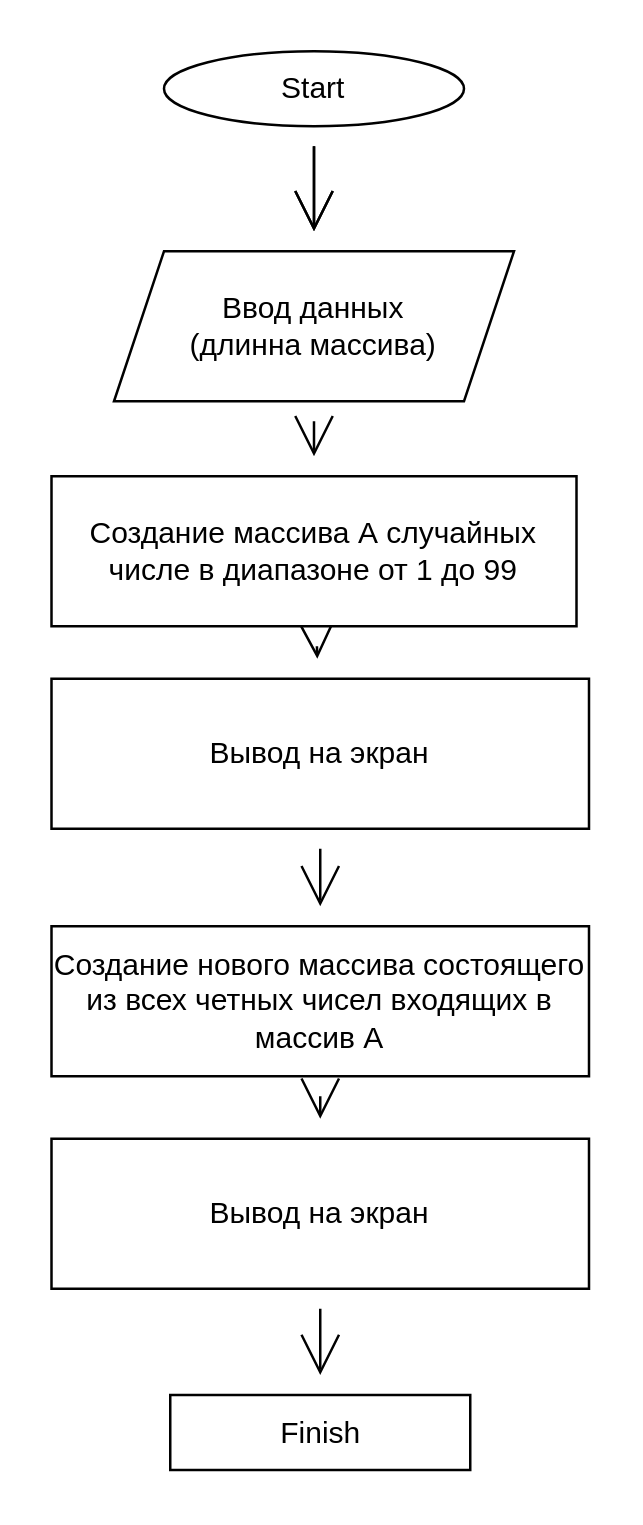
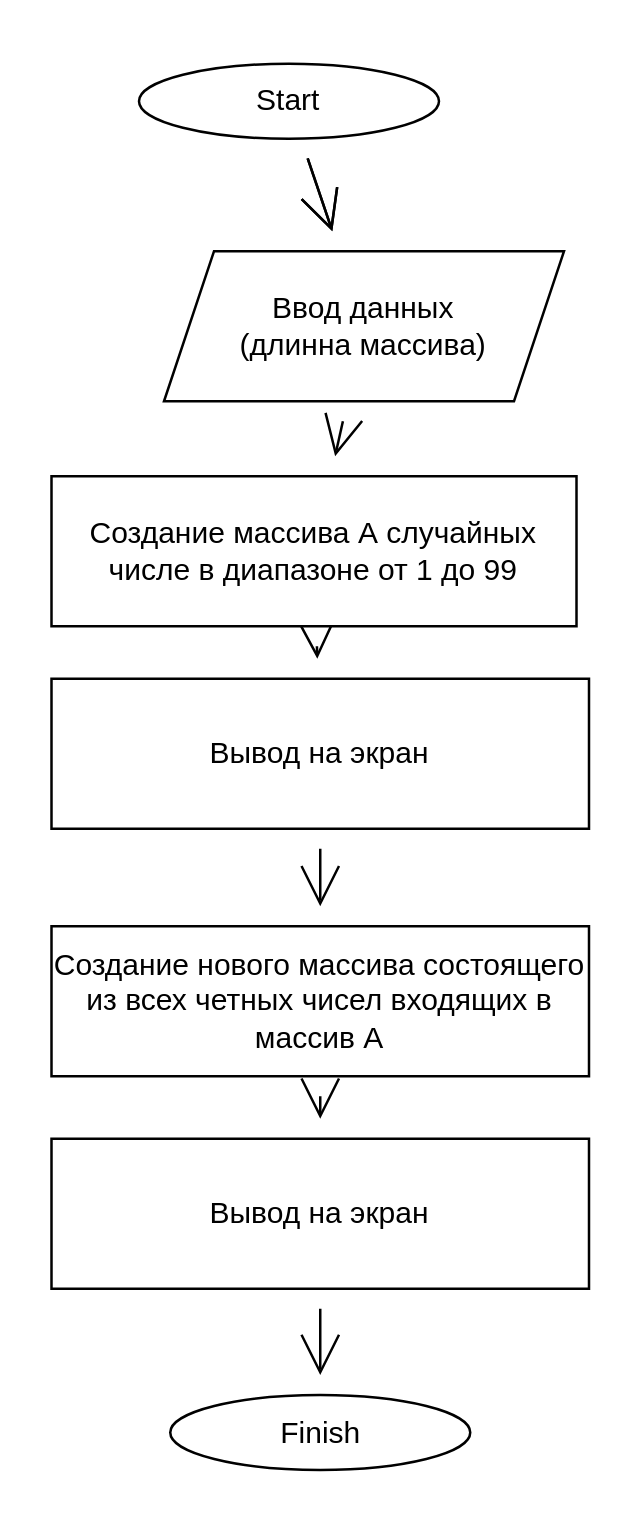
node "Start": moved (314, 89) -> (289, 101)
node "Ввод данных (длинна массива)": moved (314, 326) -> (364, 326)
node "Finish": shape rectangle -> ellipse
